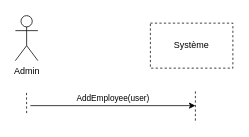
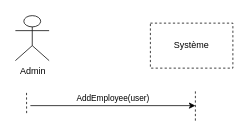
node "Admin": size 23x45 -> 34x45
